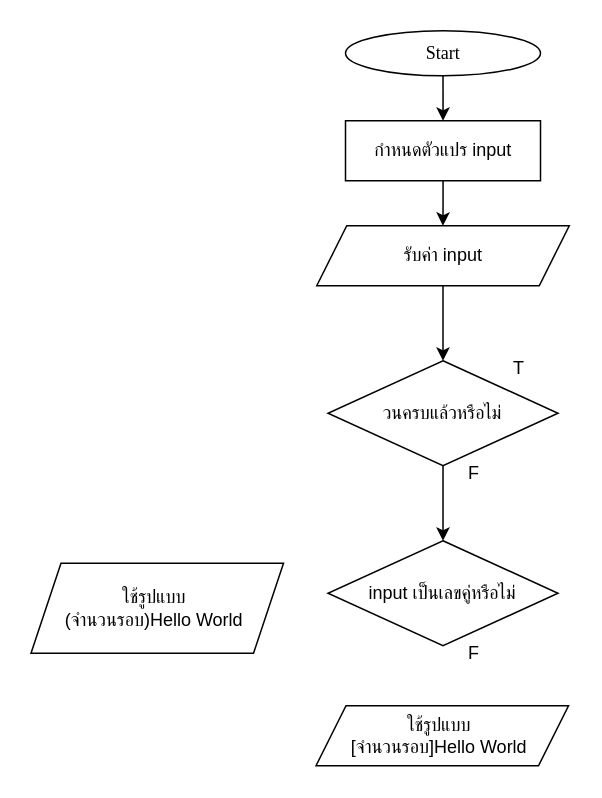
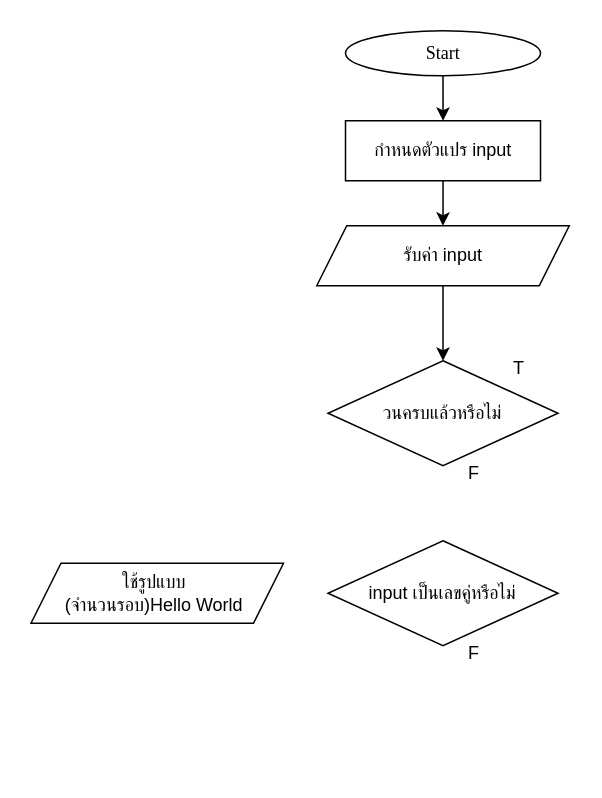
edge "วนครบแล้วหรือไม่" -> "input เป็นเลขคู่หรือไม่": removed
node "ใช้รูปแบบ (จำนวนรอบ)Hello World": size 253x90 -> 253x60
node "ใช้รูปแบบ [จำนวนรอบ]Hello World": removed
